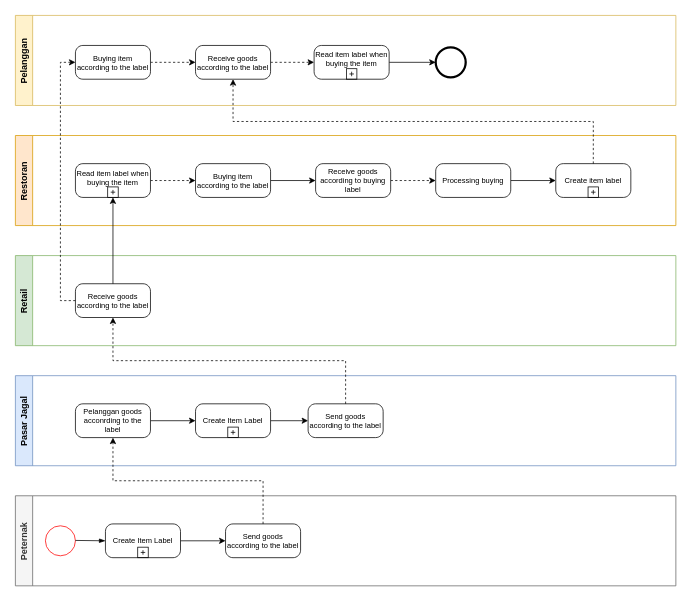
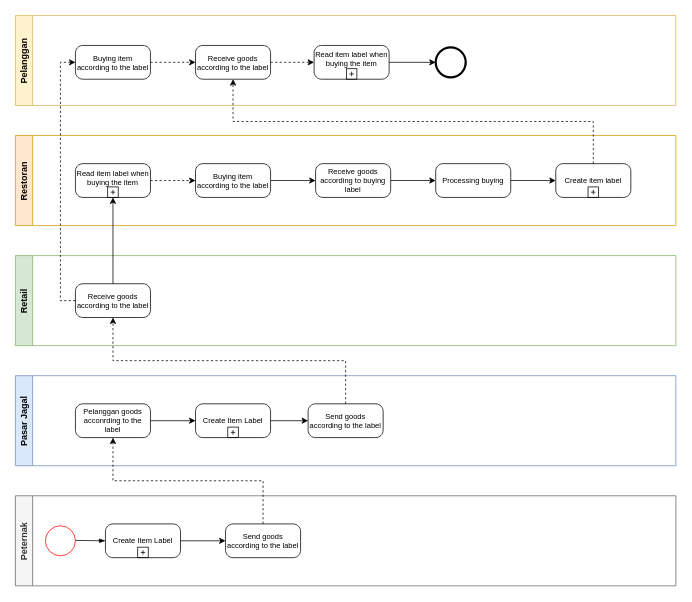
edge "Receive goods according to buying label" -> "Processing buying": style dashed -> solid
